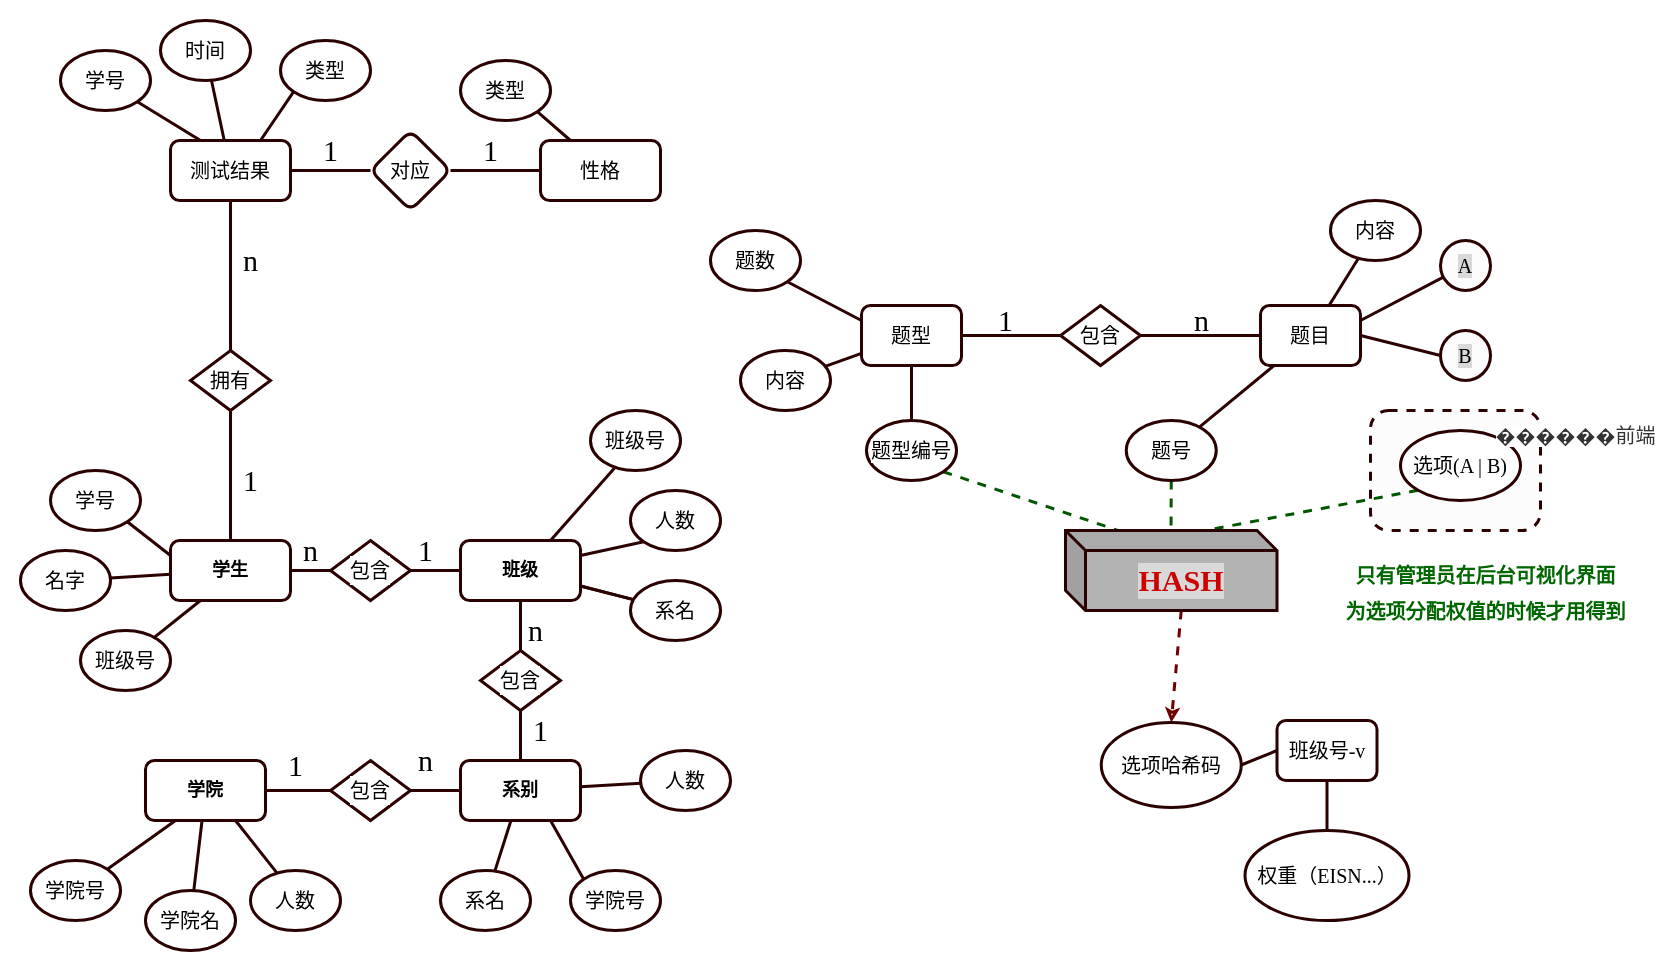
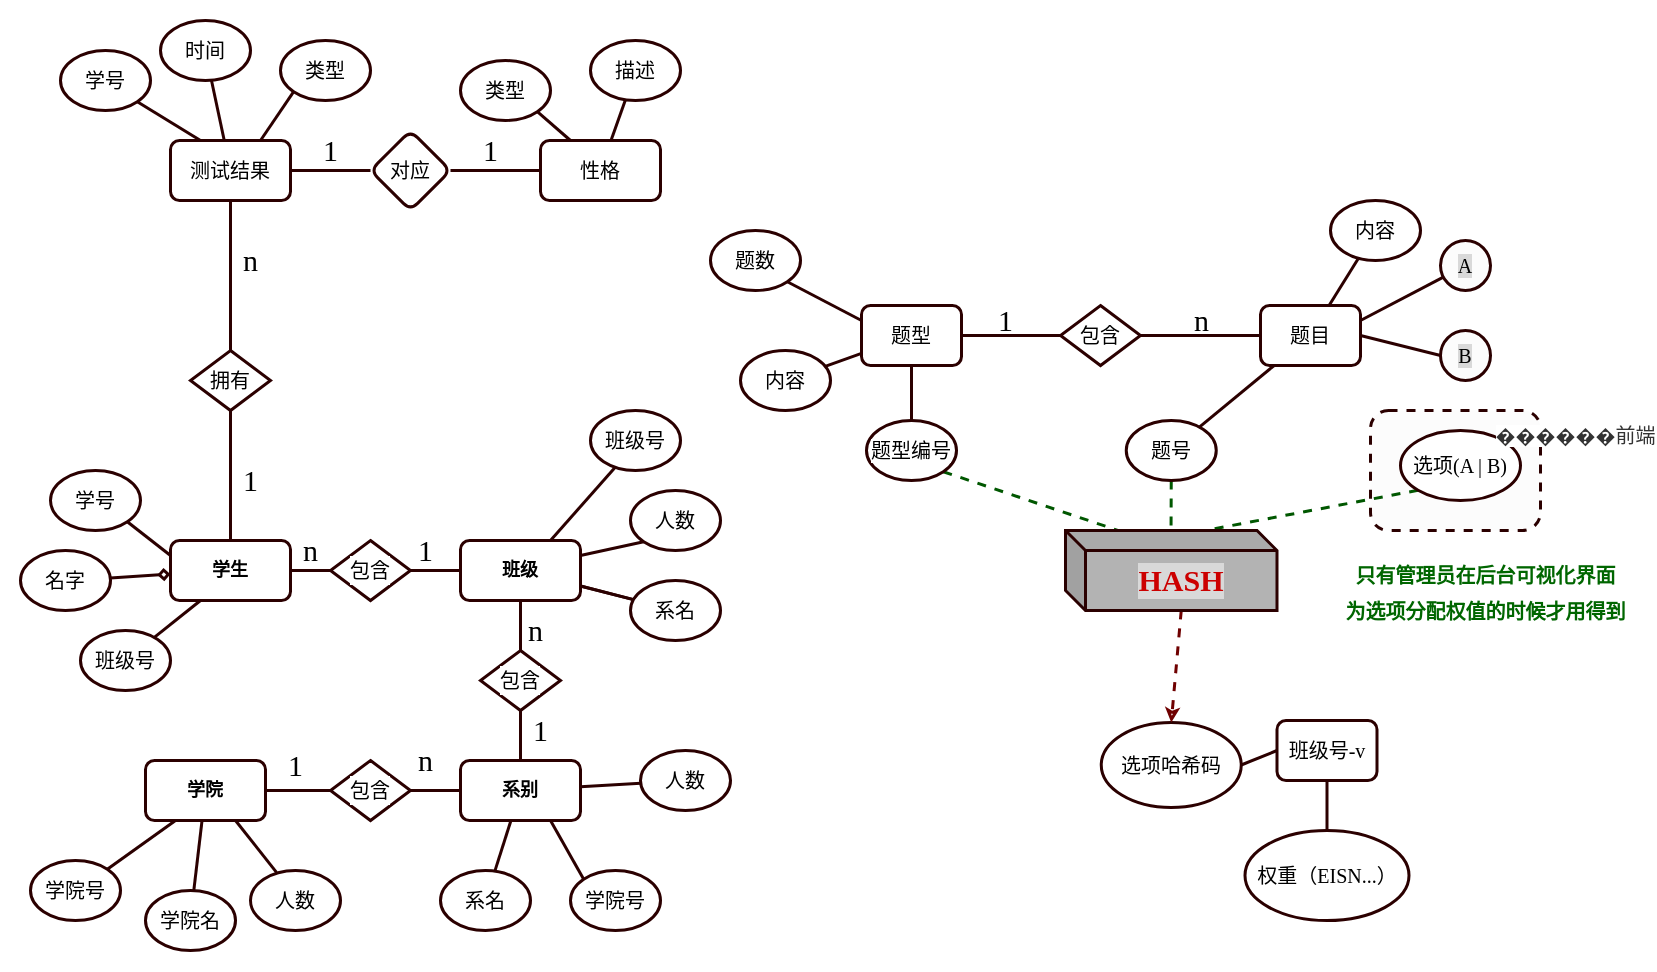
node "描述": added
edge "描述" -- "性格": added
edge "学生" -- "名字": arrowhead none -> diamond
